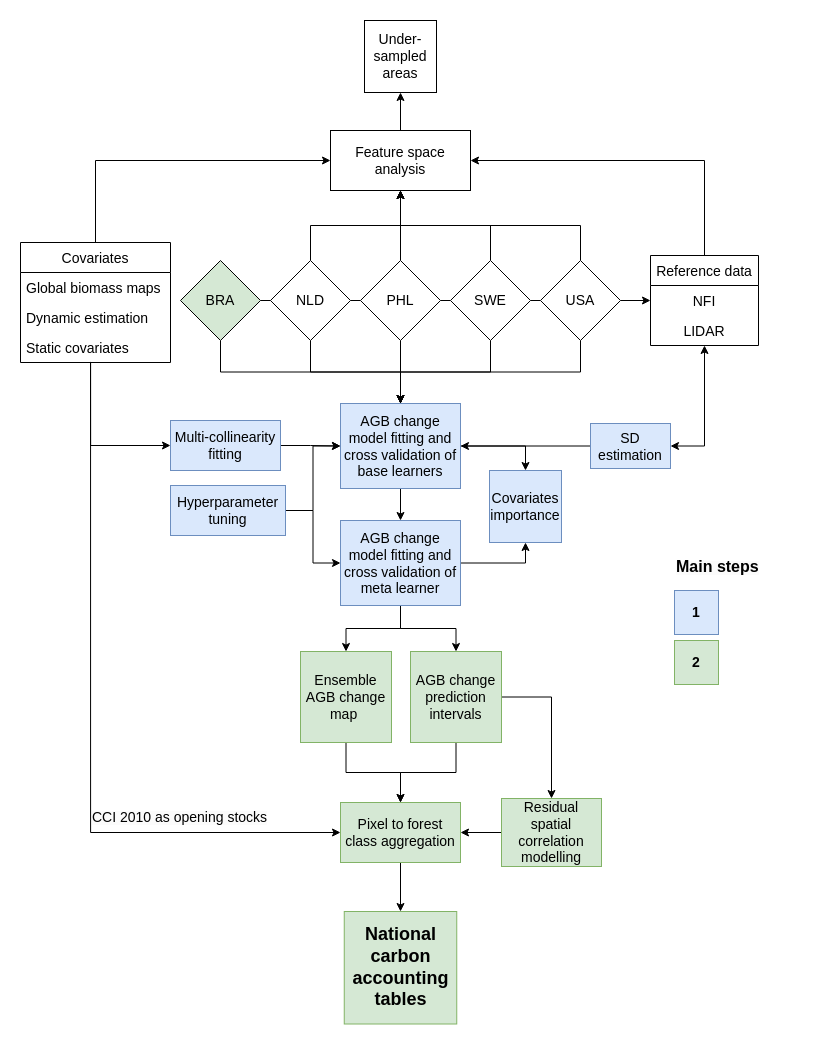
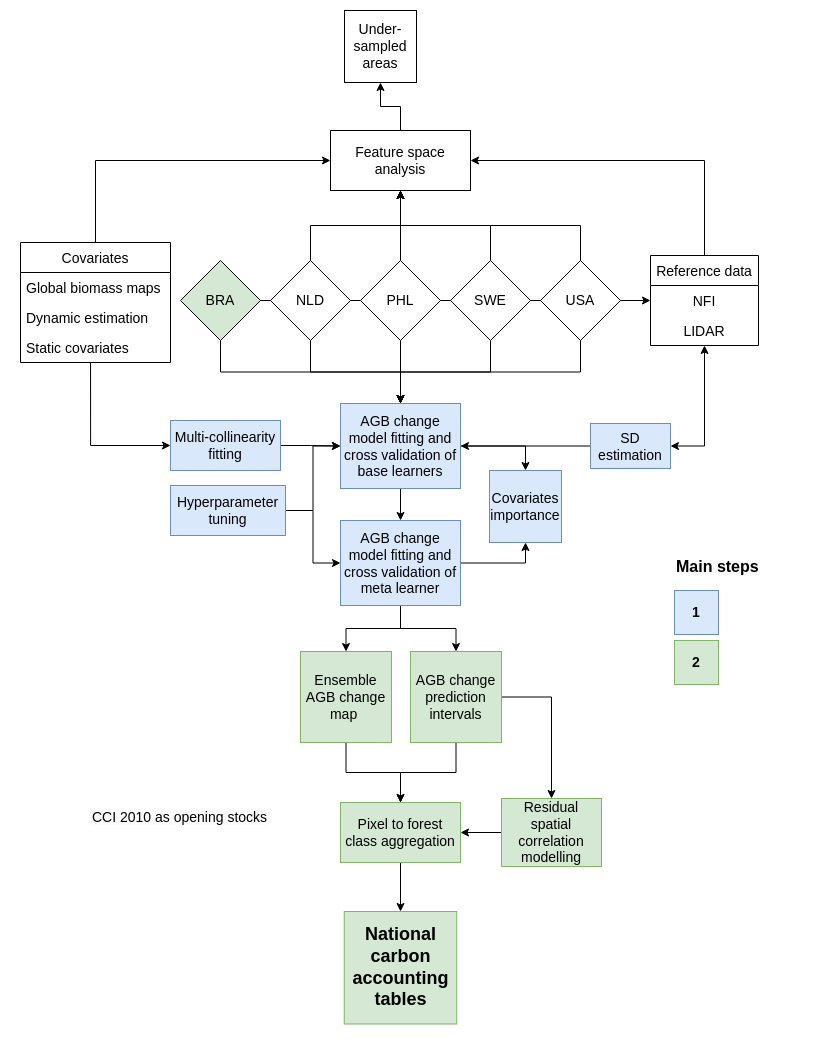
node "Under-sampled areas": moved (401, 57) -> (381, 47)
edge "Static covariates" -> "Pixel to forest class aggregation": removed
